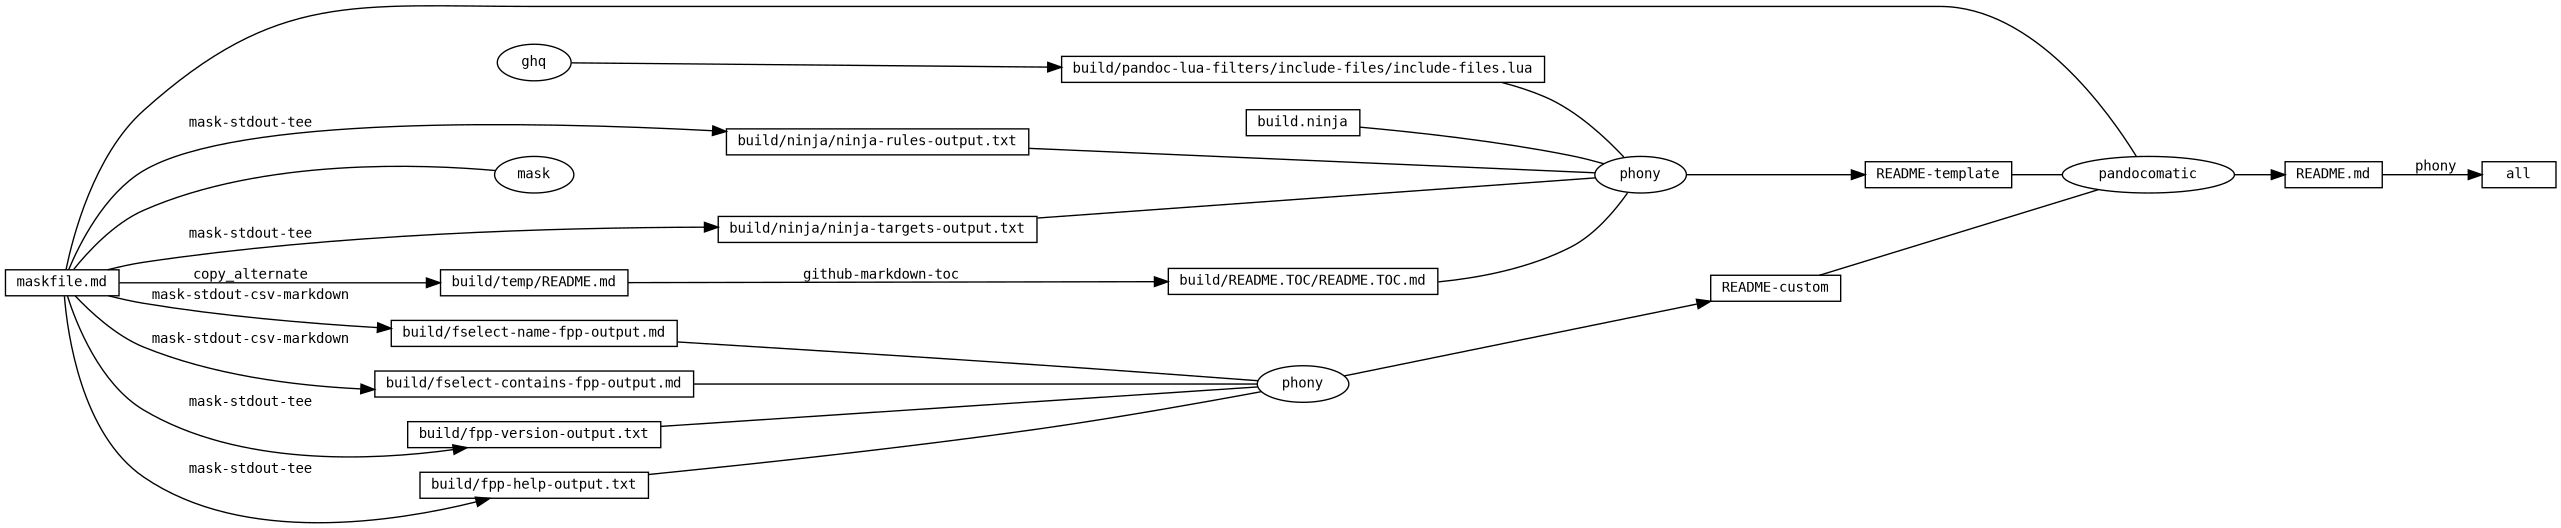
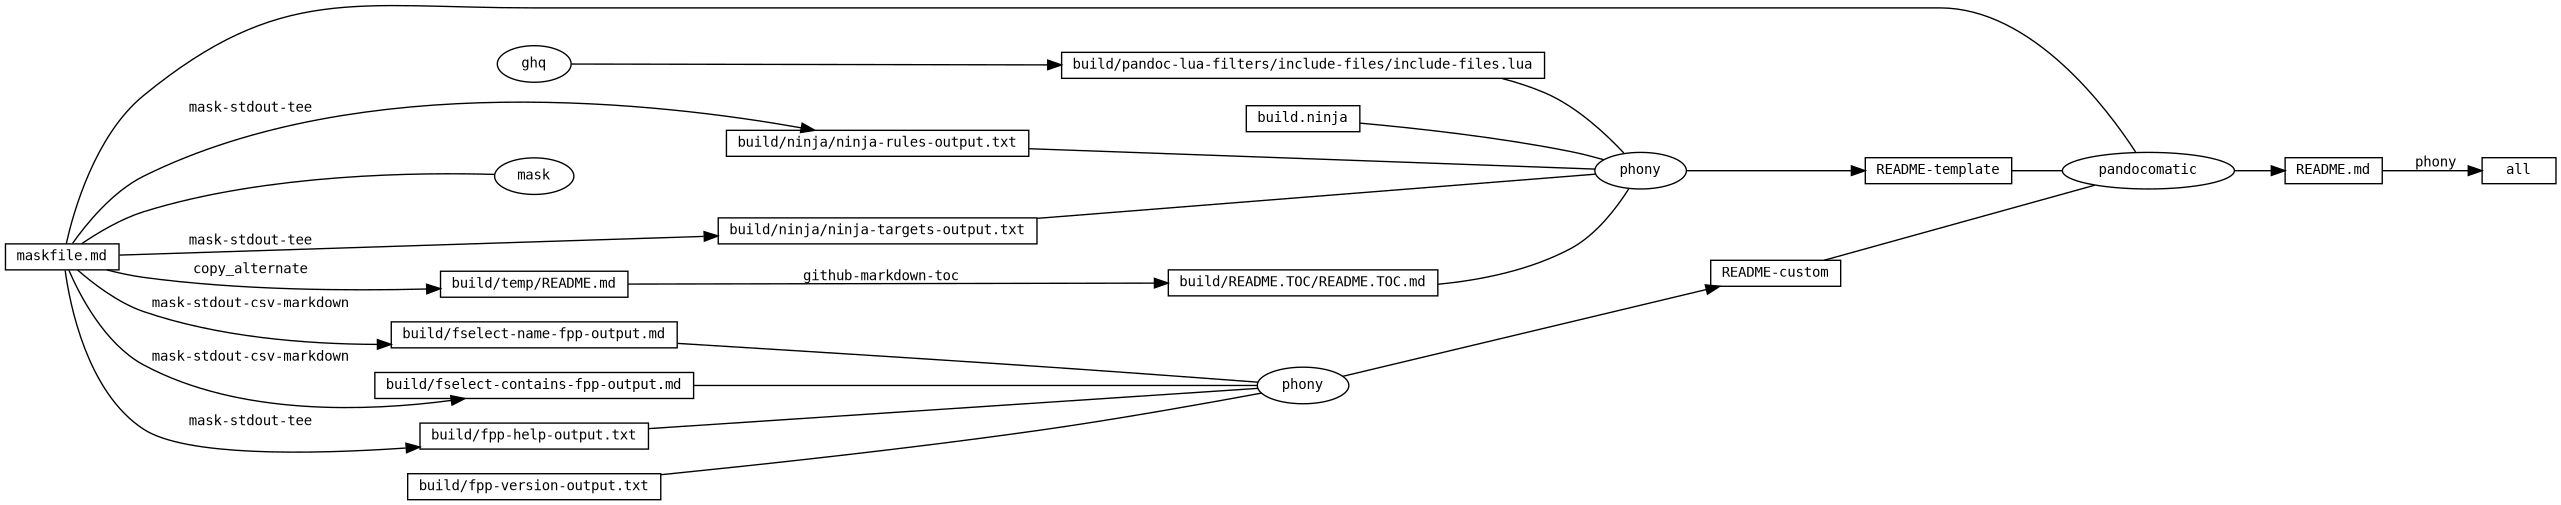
edge "maskfile.md" -> "build/fpp-version-output.txt": removed, label "mask-stdout-tee"
